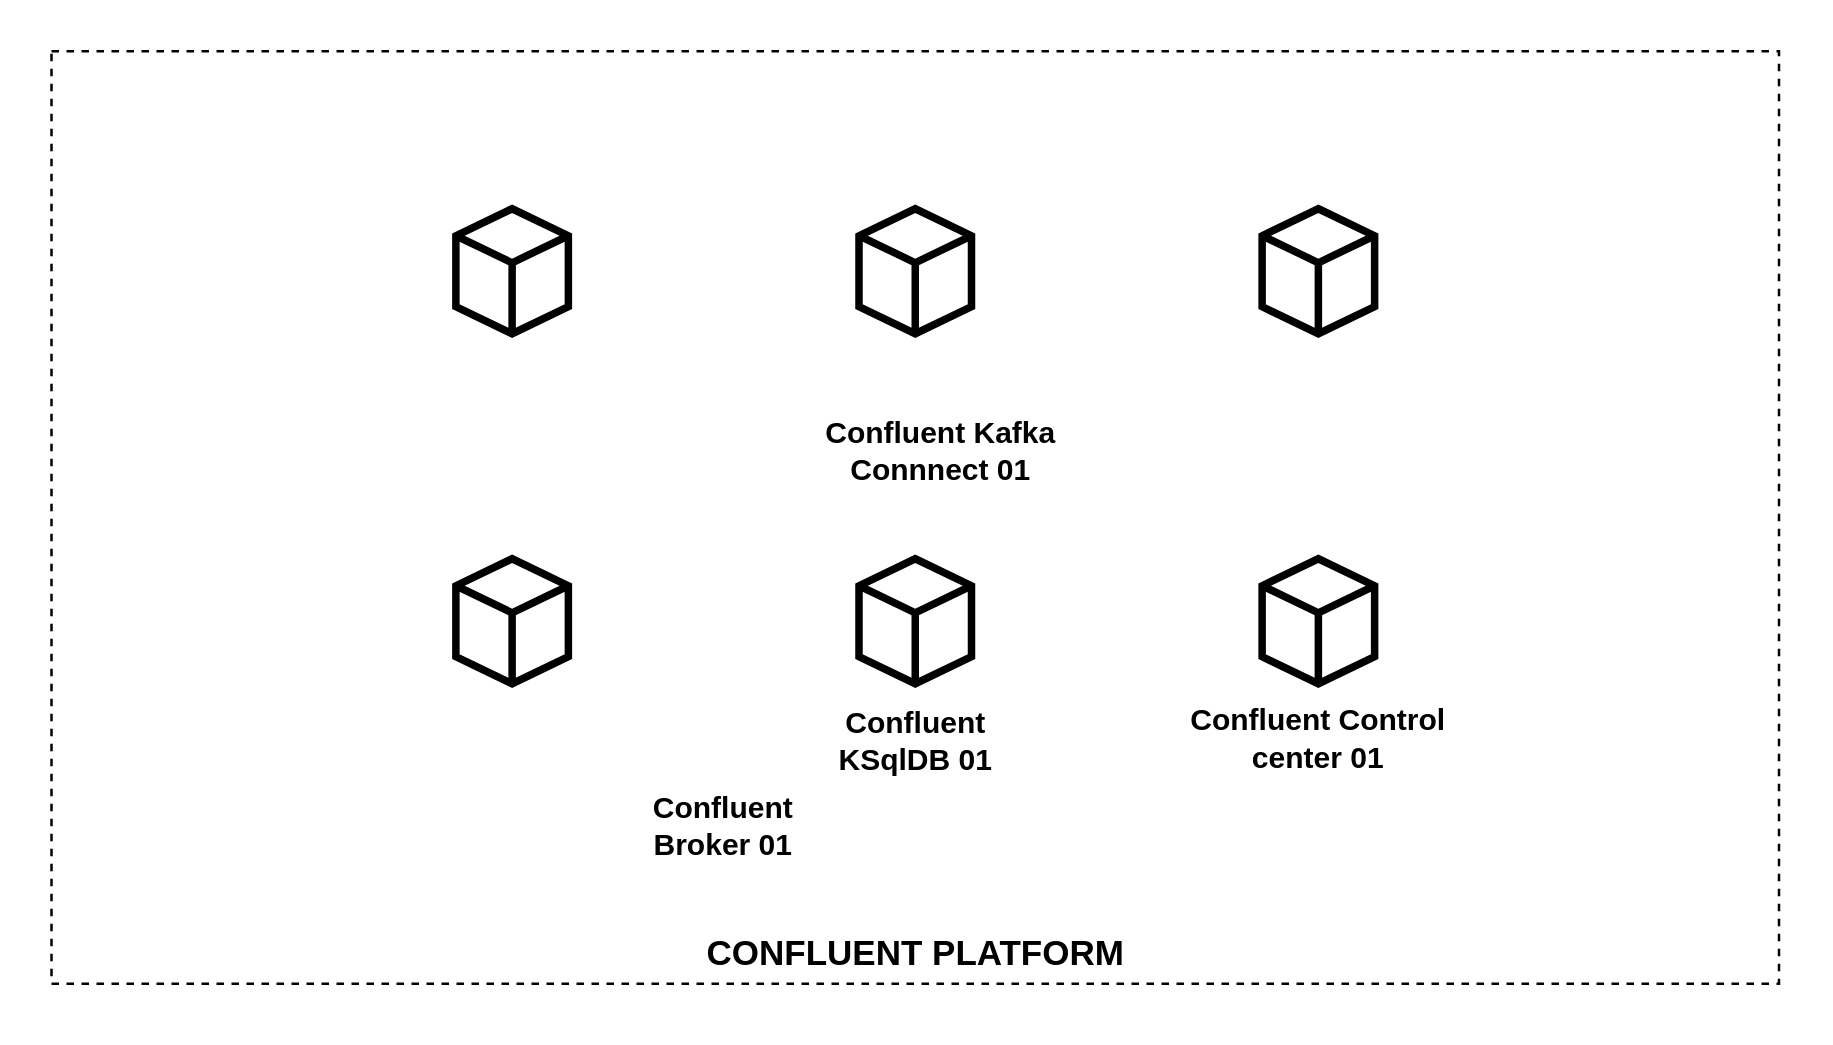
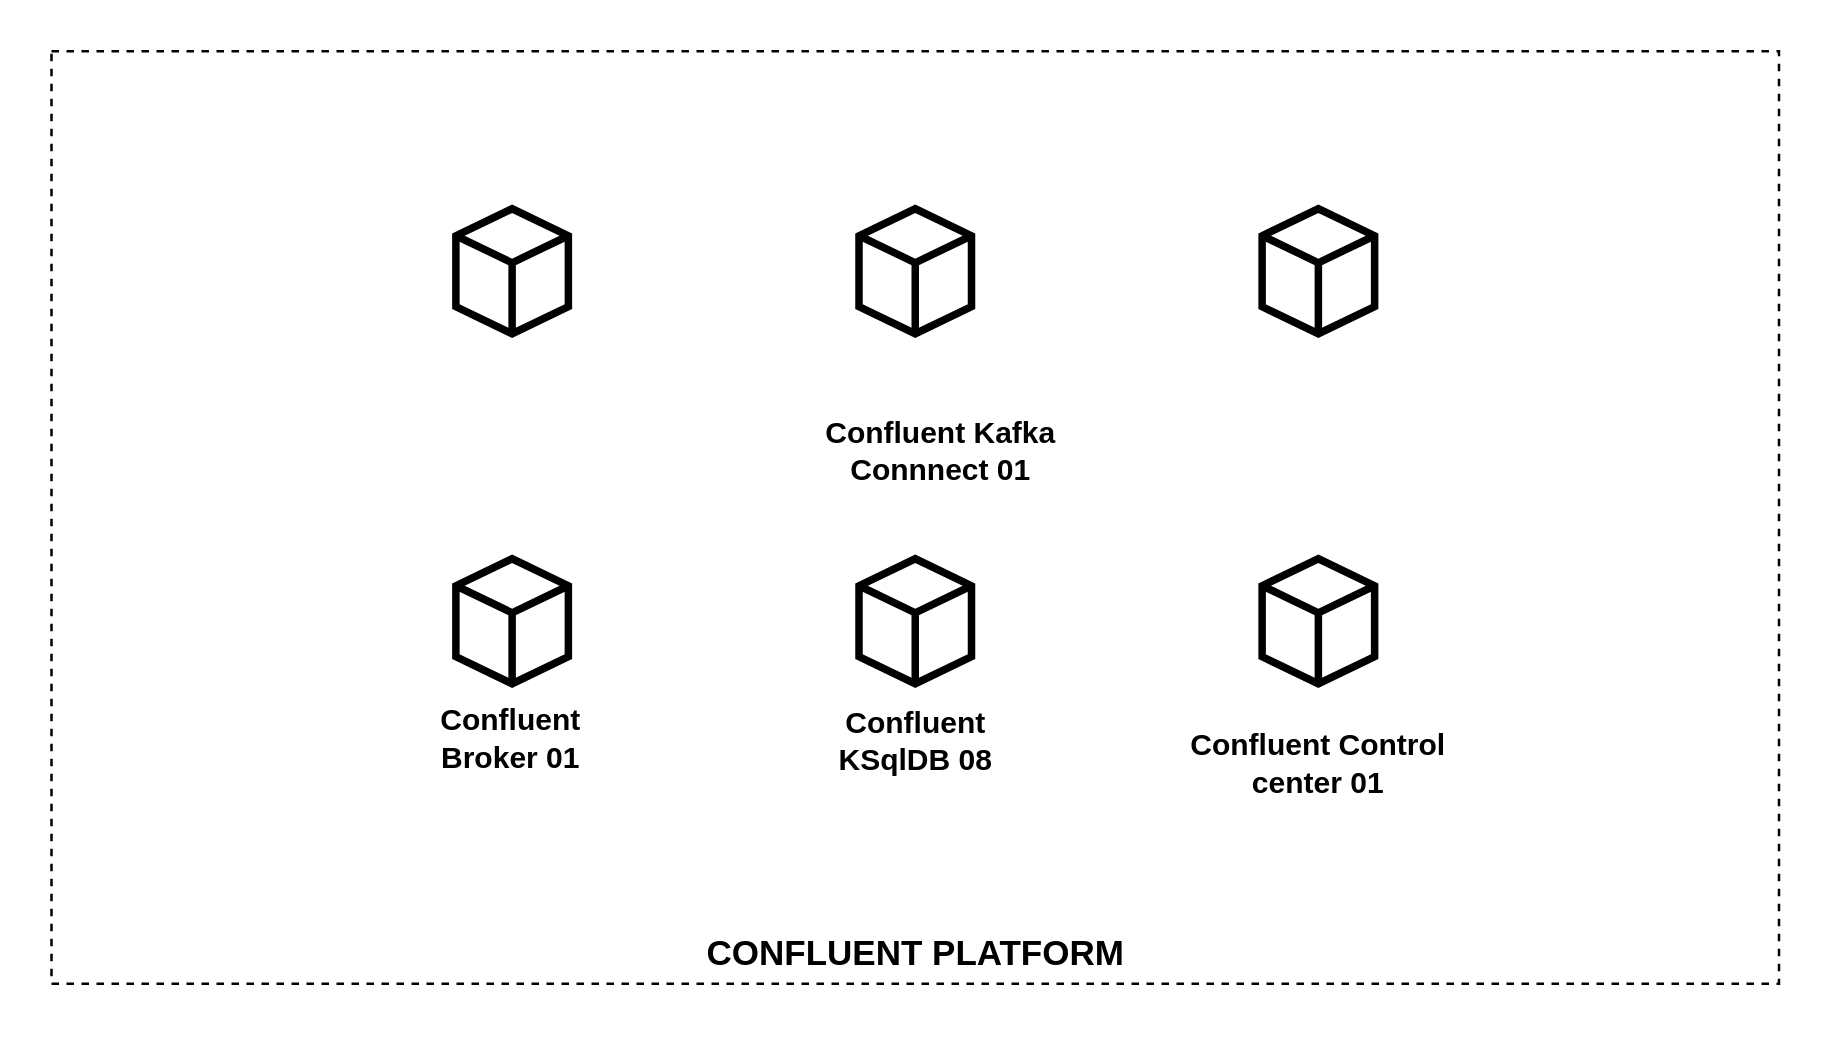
node "Confluent Control center 01": moved (1318, 739) -> (1318, 764)
node "Confluent KSqlDB 01": label "Confluent KSqlDB 01" -> "Confluent KSqlDB 08"
node "Confluent Broker 01": moved (724, 826) -> (512, 739)
